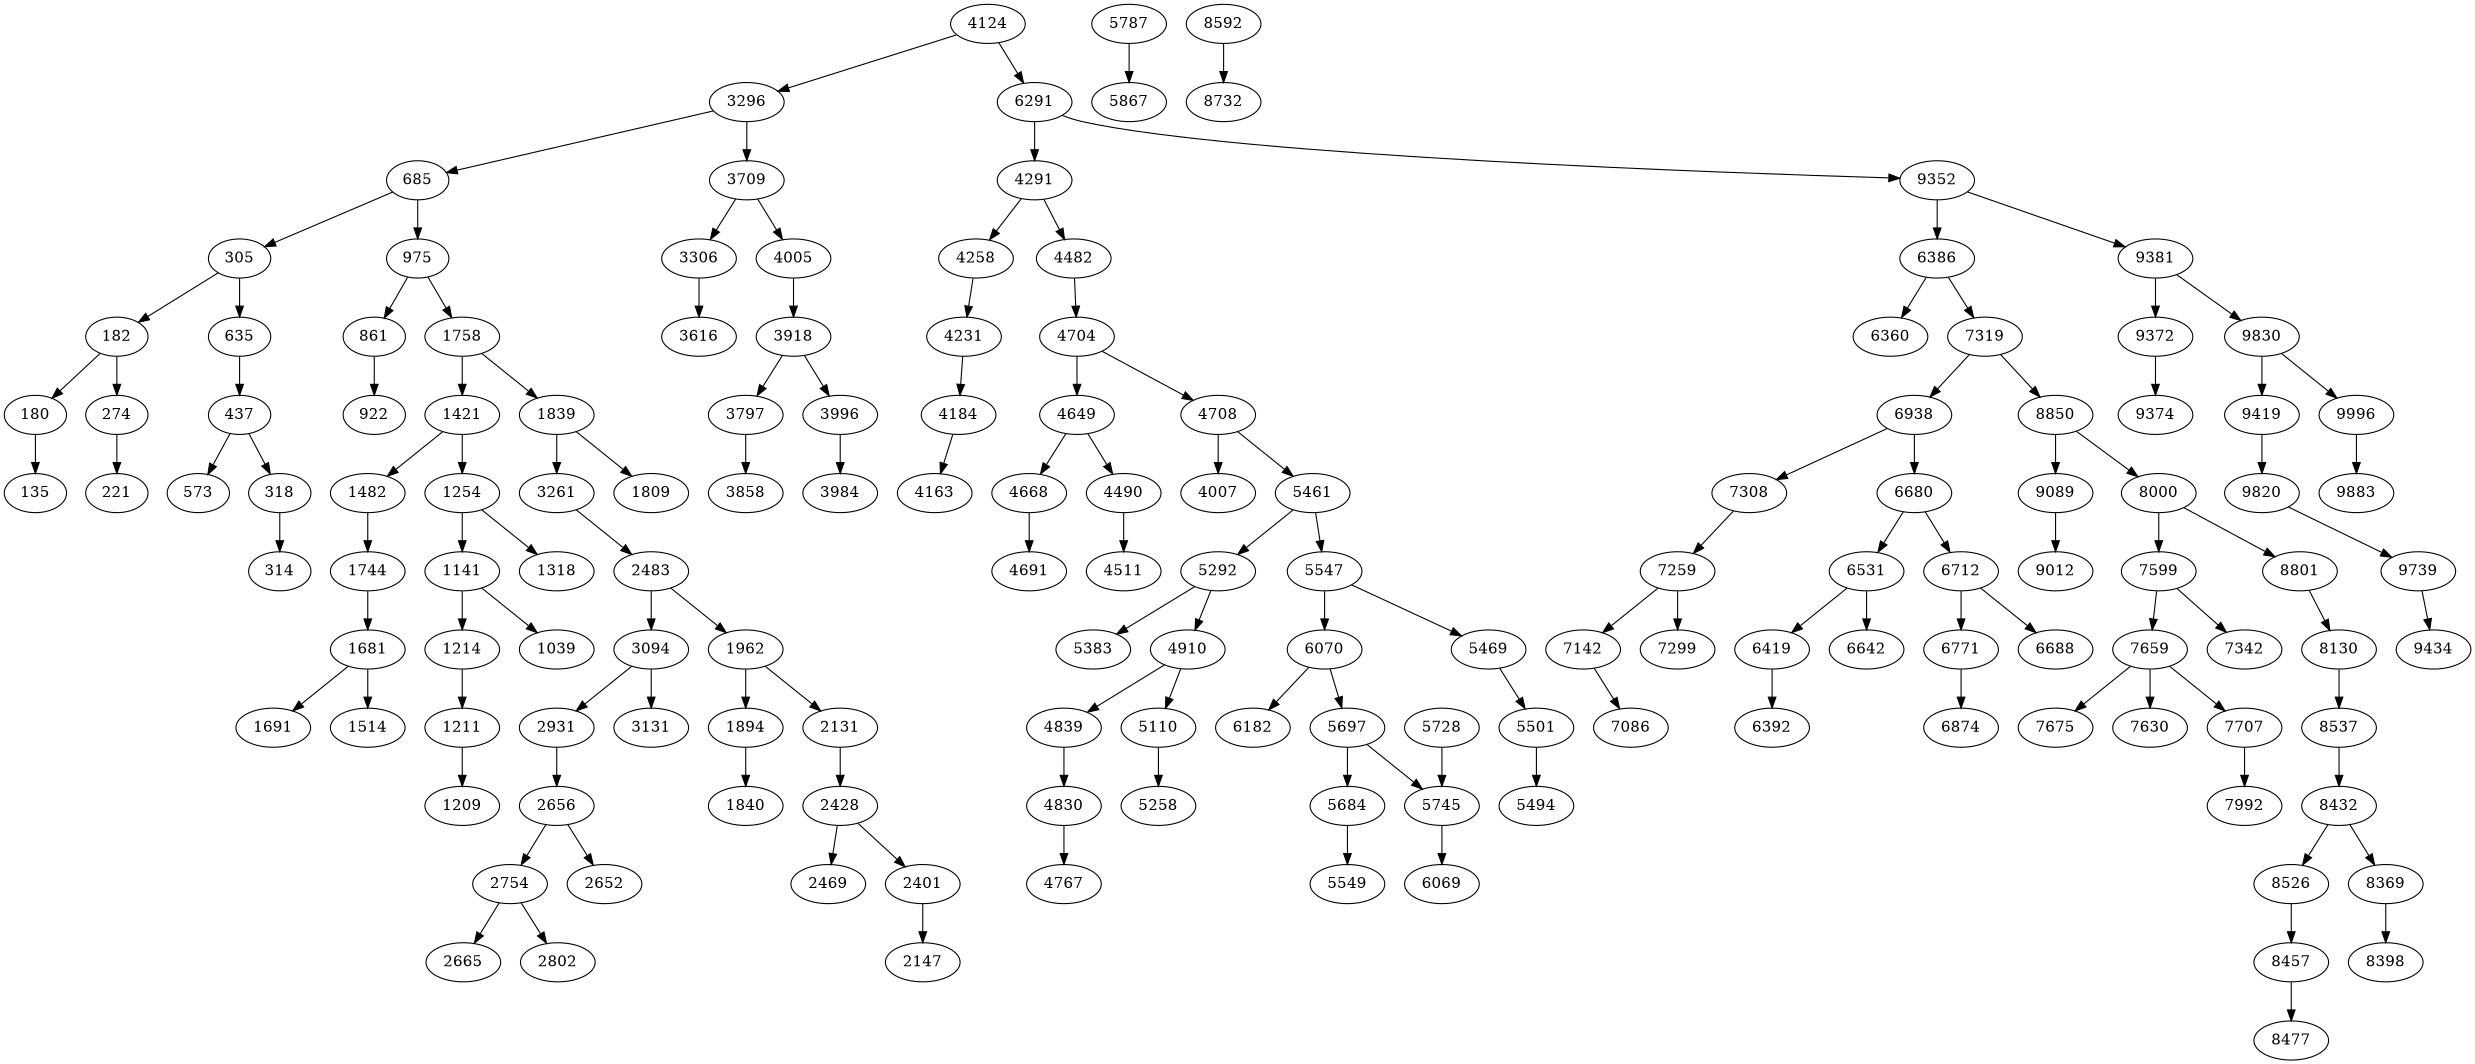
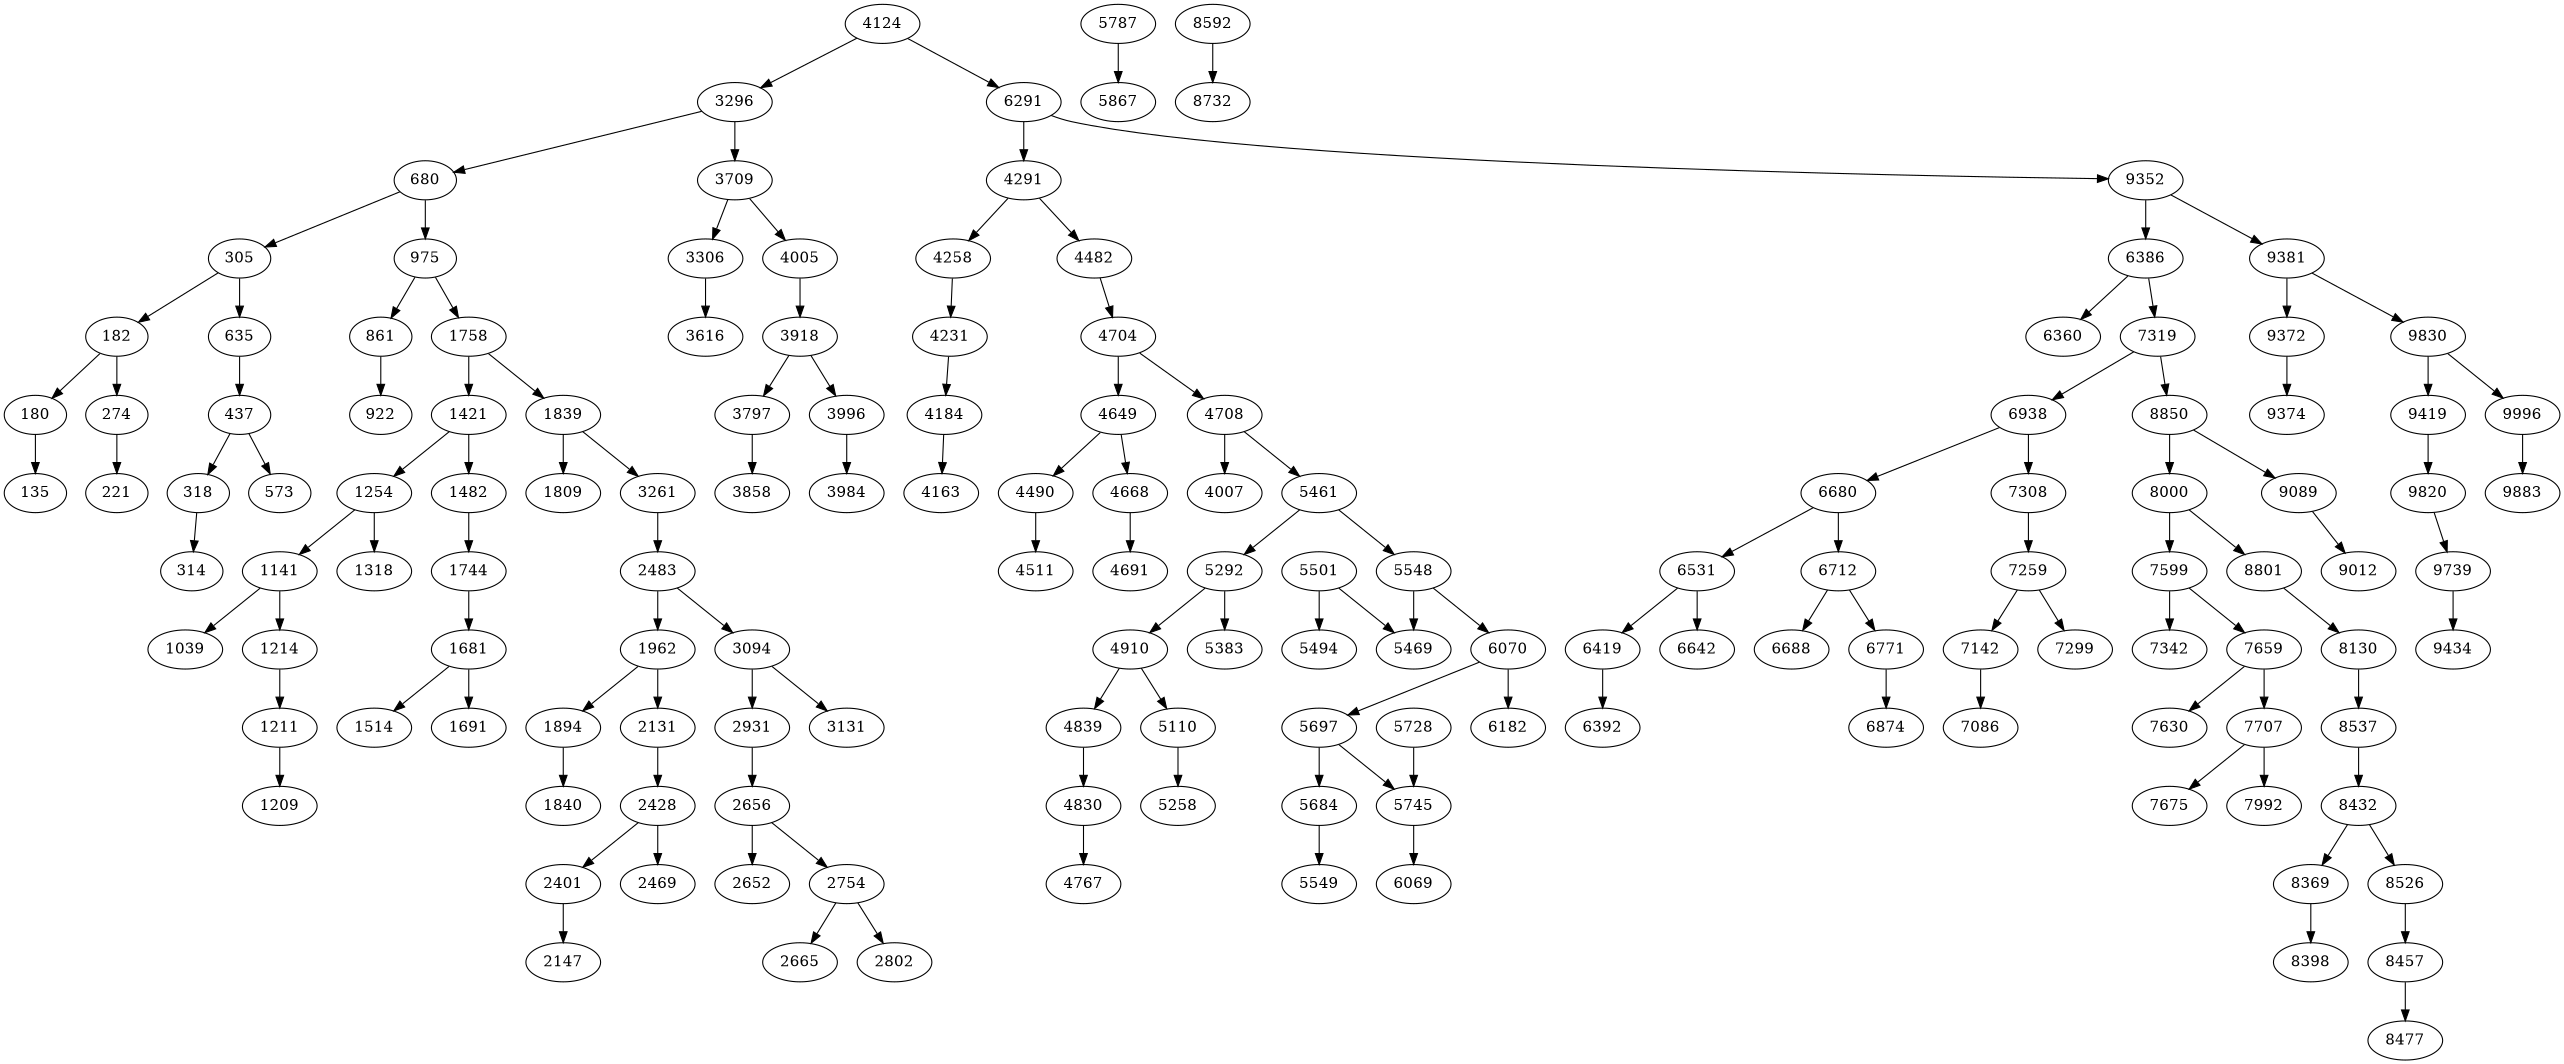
node "685": label "685" -> "680"
node "5547": label "5547" -> "5548"
edge "5469" -> "5501": reversed
edge "7659" -> "7675": now "7707" -> "7675"
